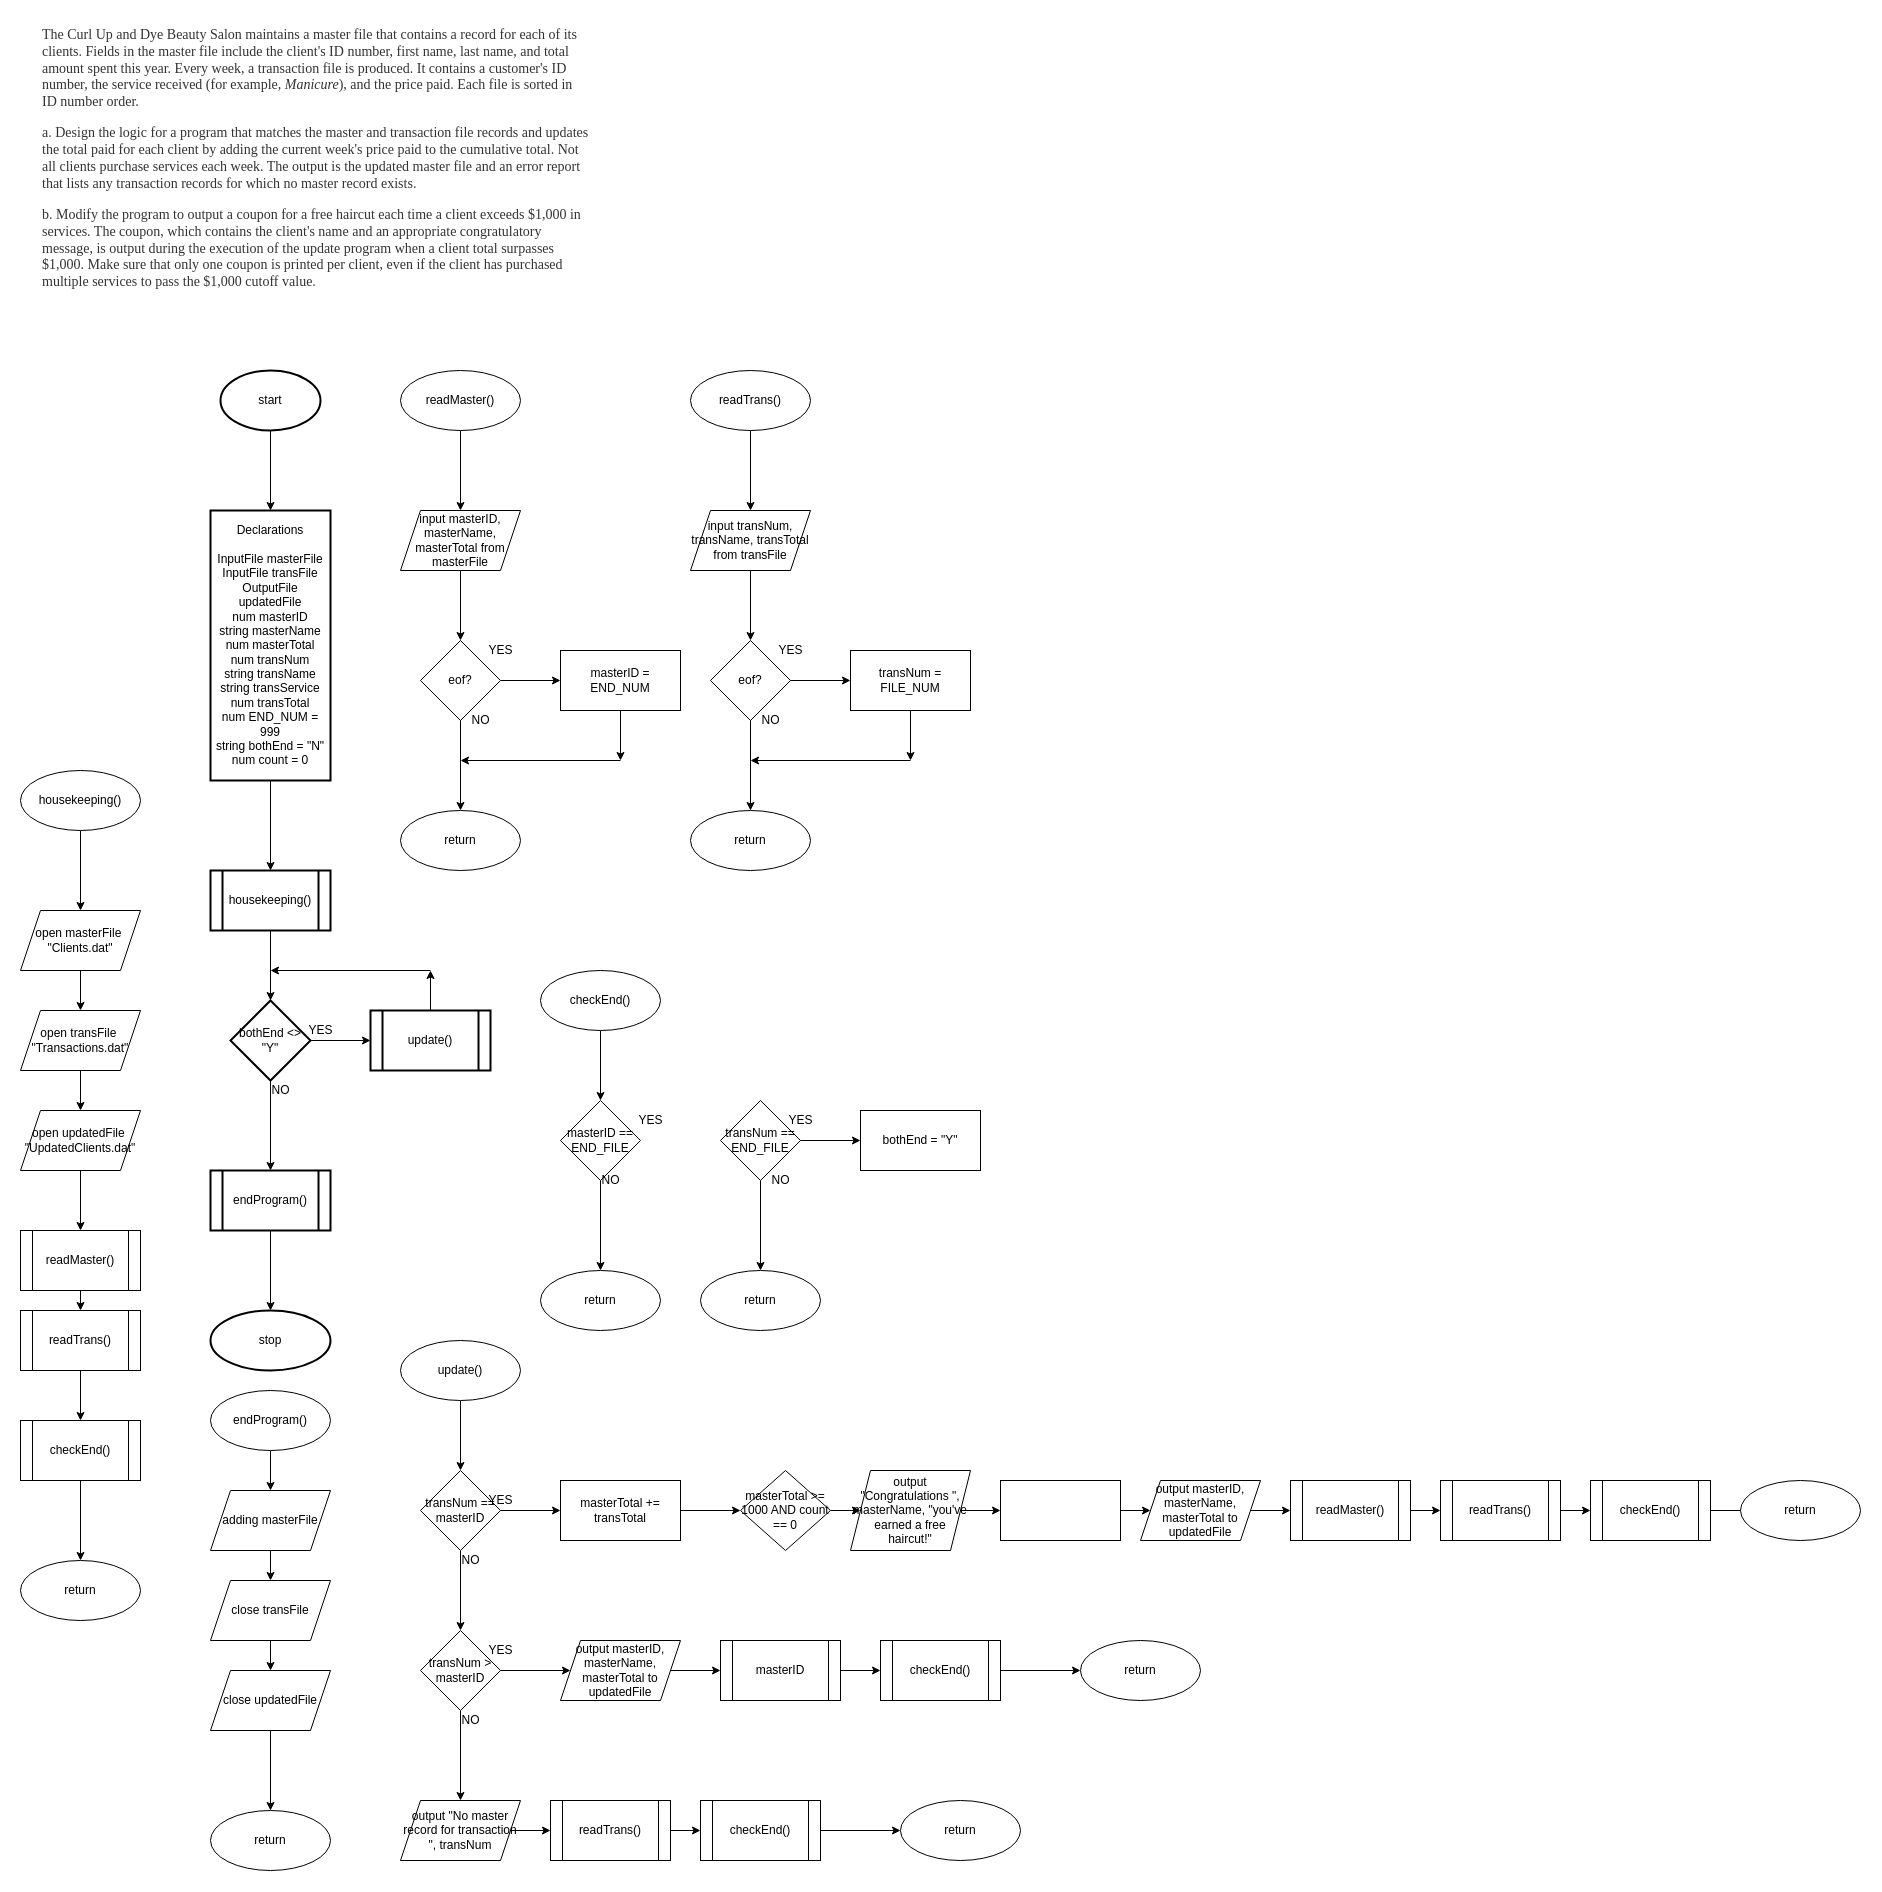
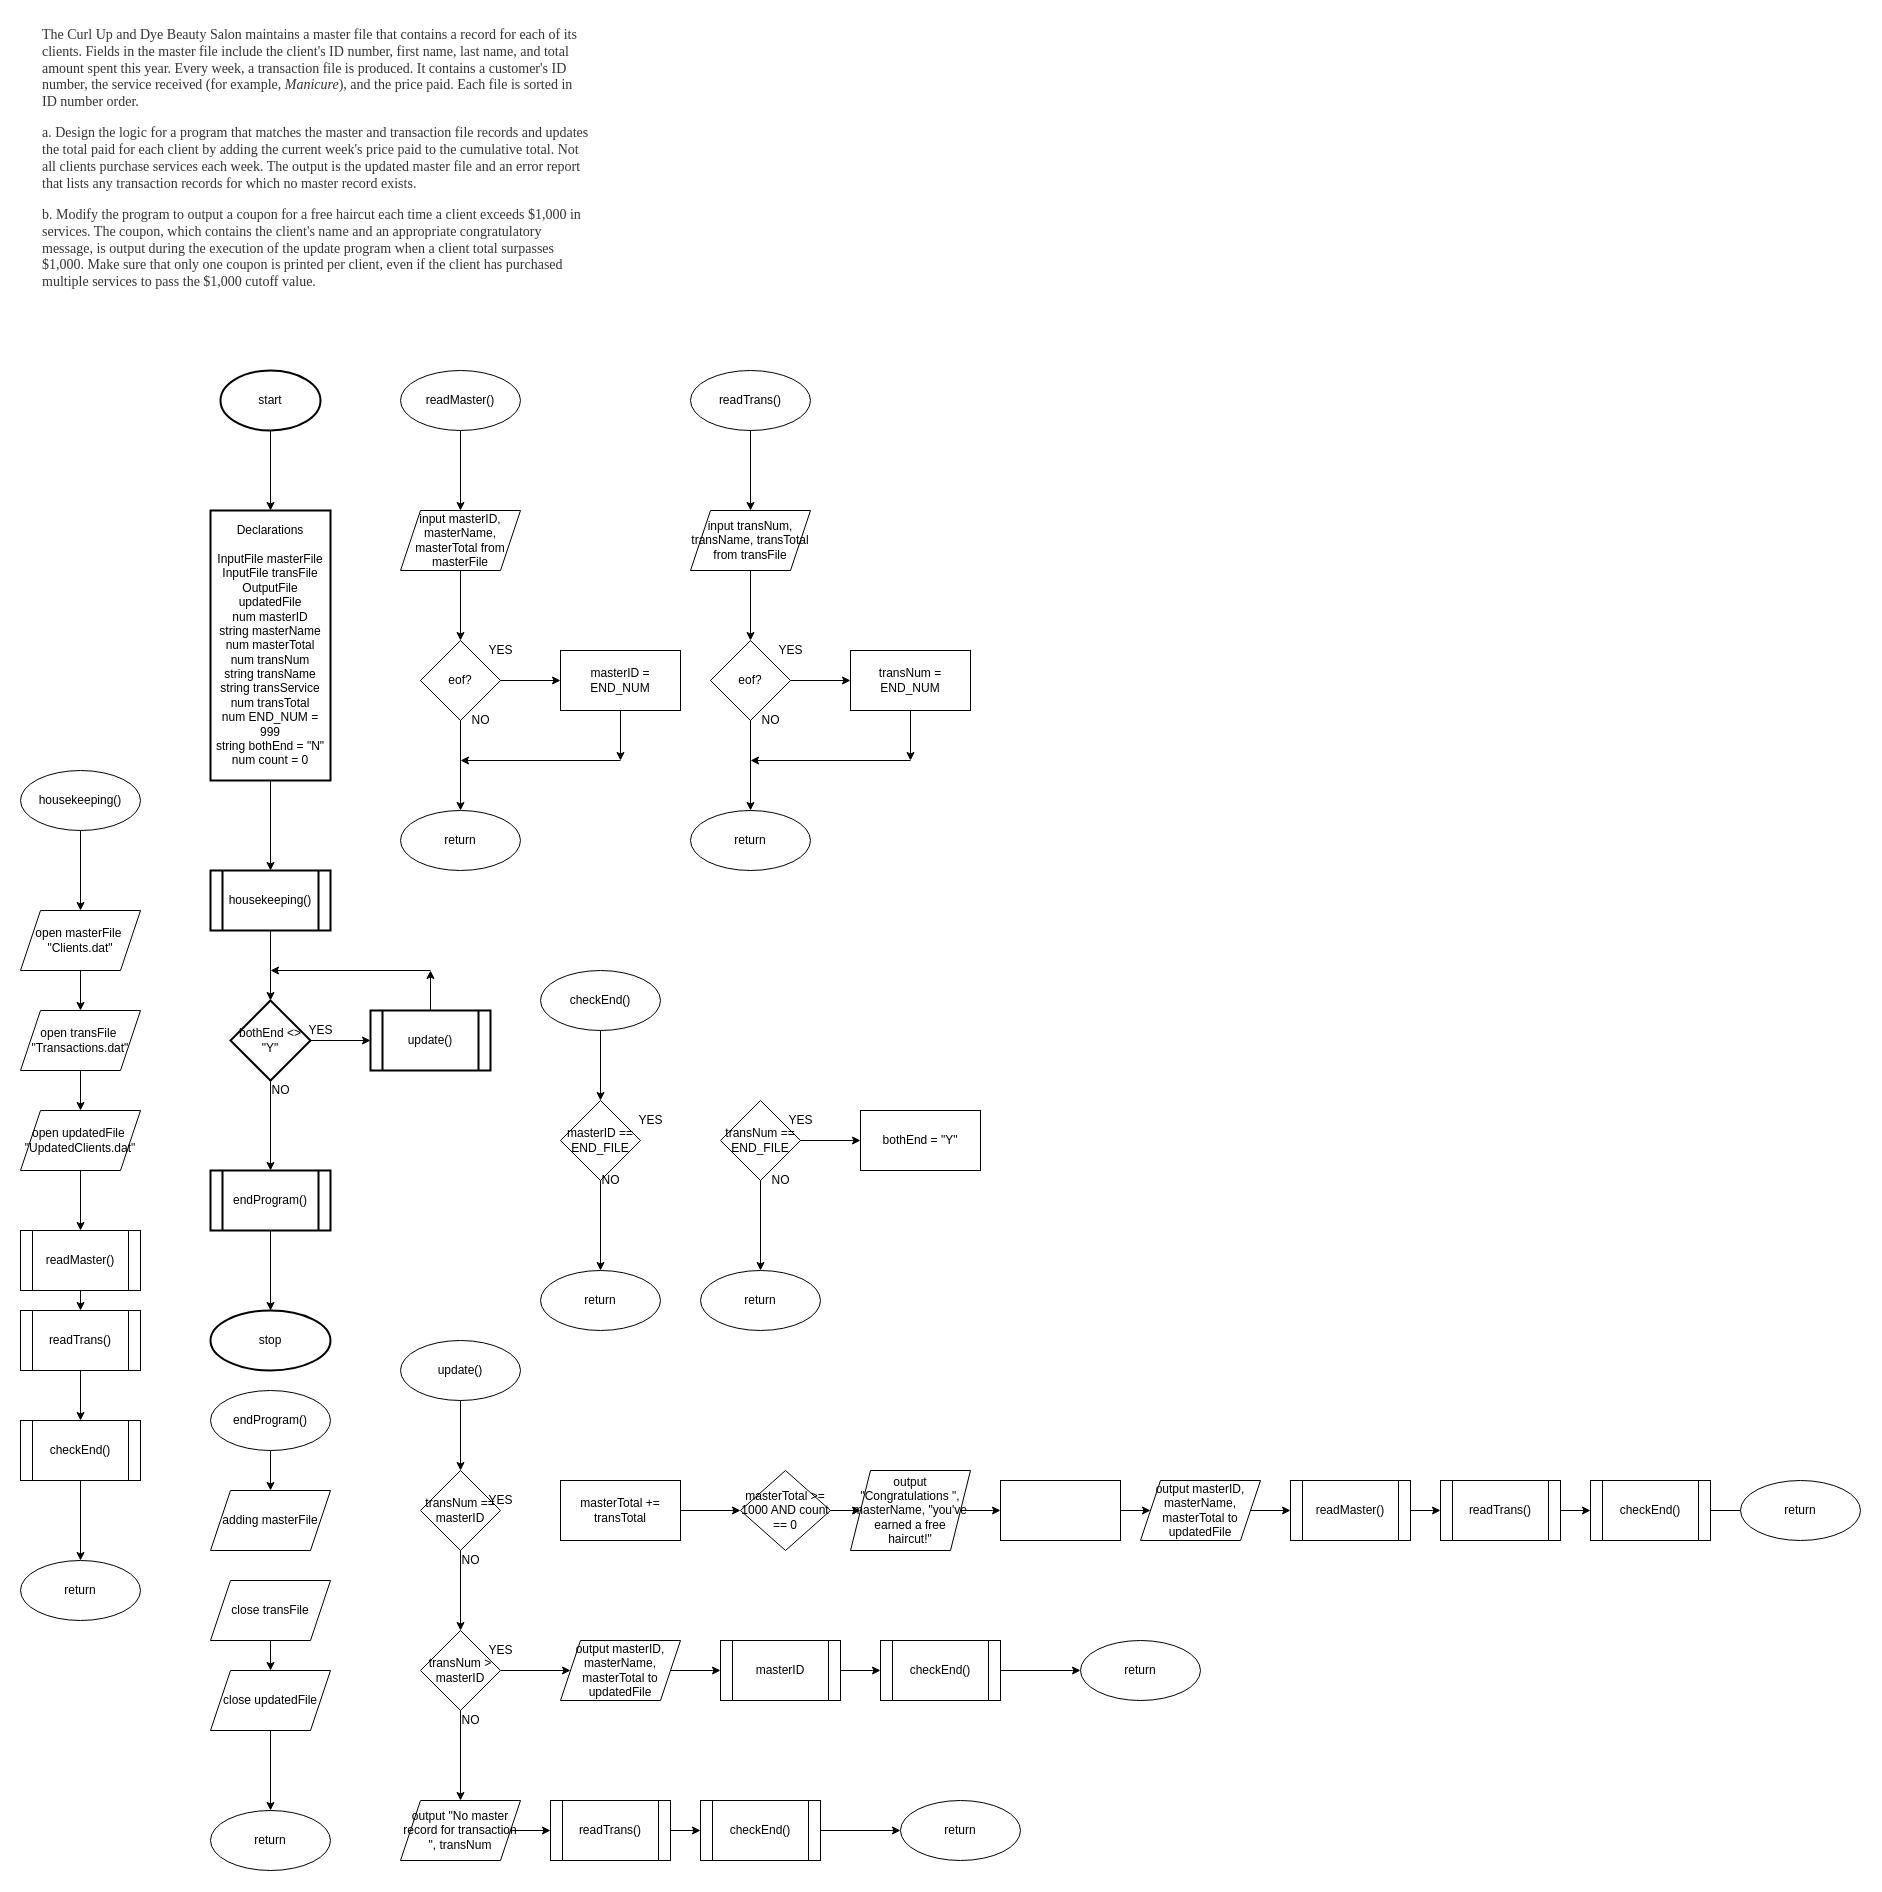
node "transNum = FILE_NUM": label "transNum = FILE_NUM" -> "transNum = END_NUM"
edge "transNum == masterID" -> "masterTotal += transTotal": removed
edge "adding masterFile" -> "close transFile": removed
